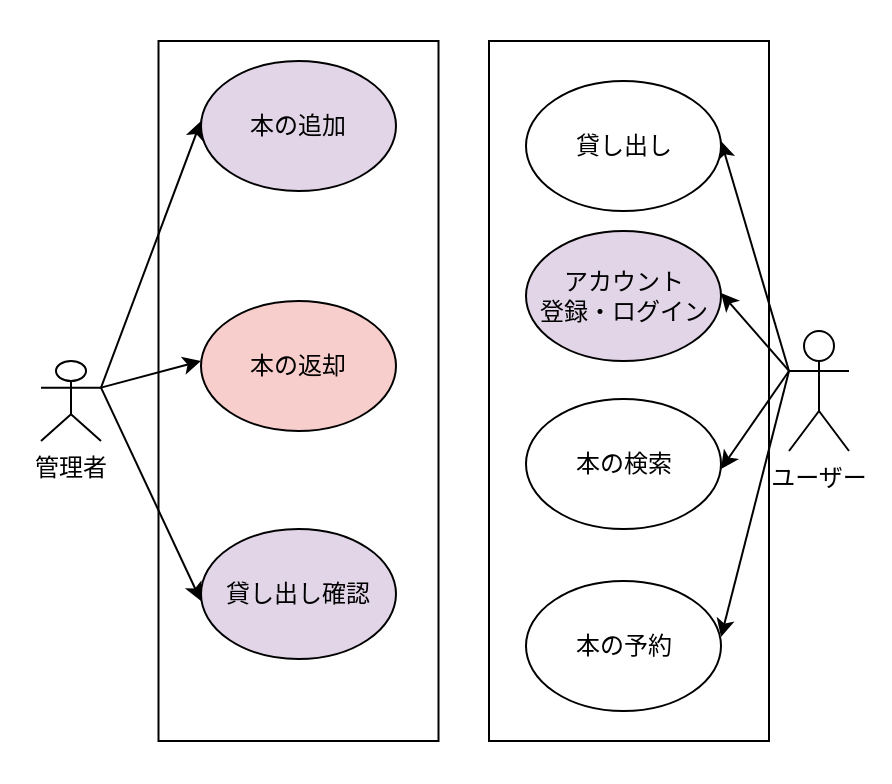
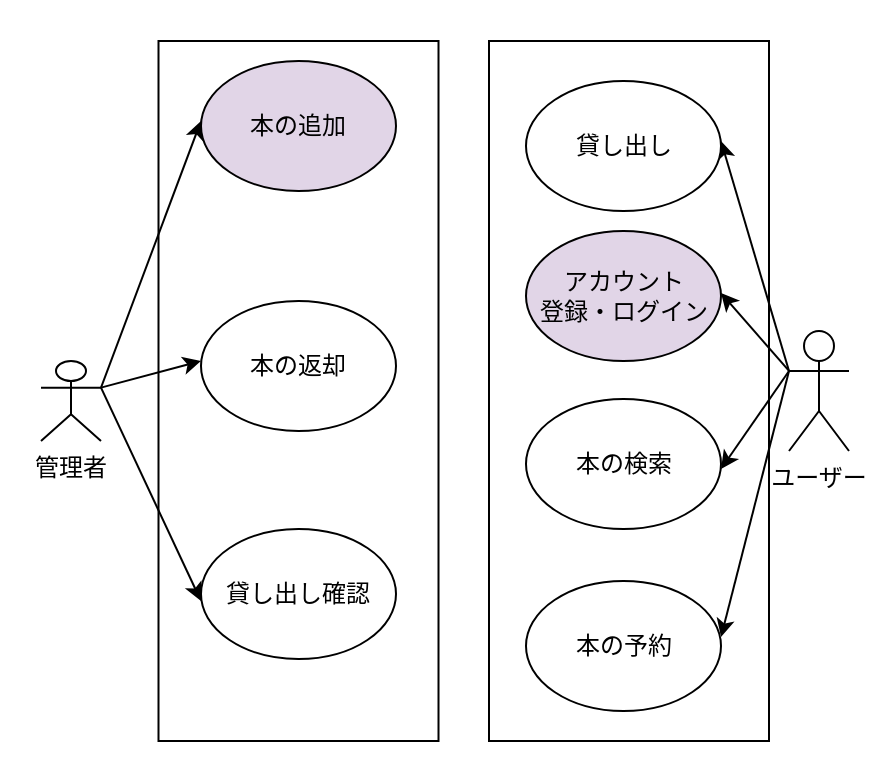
node "本の返却": fillcolor #f8cecc -> #ffffff
node "貸し出し確認": fillcolor #e1d5e7 -> #ffffff
